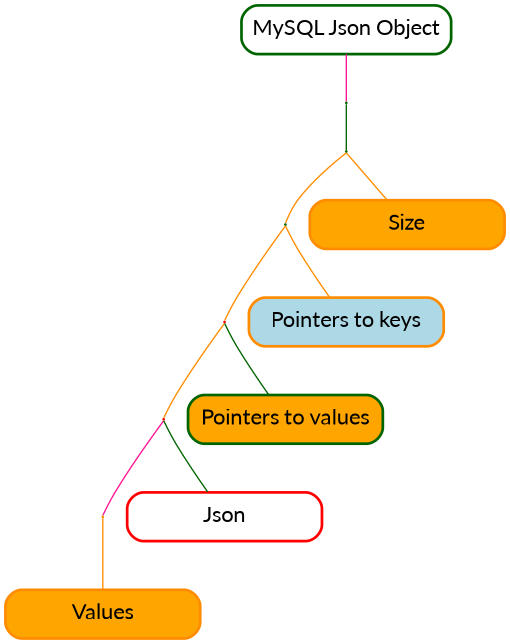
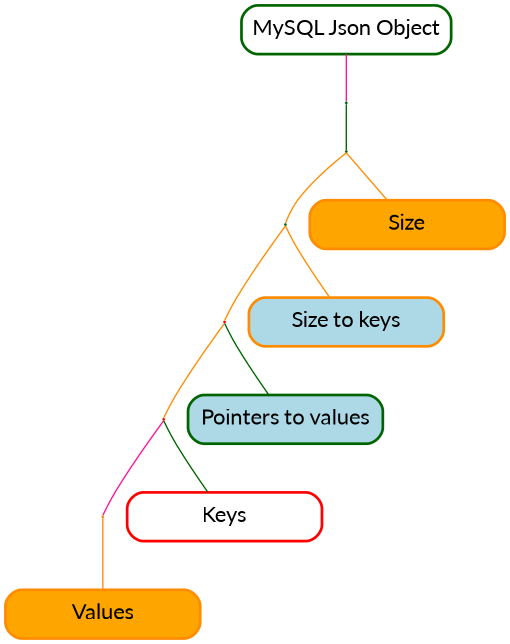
node "Pointers to keys": label "Pointers to keys" -> "Size to keys"
node "Pointers to values": fillcolor orange -> lightblue
node "Json": label "Json" -> "Keys"
